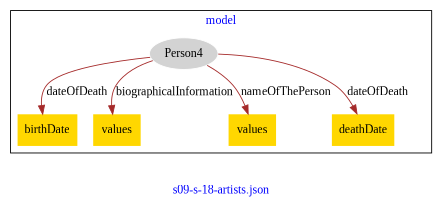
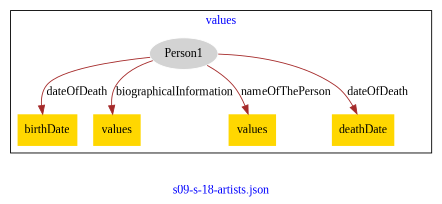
cluster "model": label "model" -> "values"
node "Person4": label "Person4" -> "Person1"
